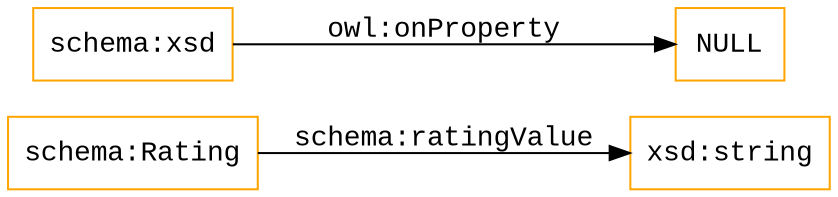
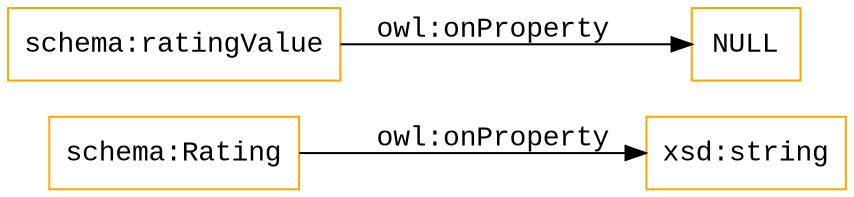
node "schema:xsd": label "schema:xsd" -> "schema:ratingValue"
edge "schema:Rating" -> "xsd:string": label "schema:ratingValue" -> "owl:onProperty"
